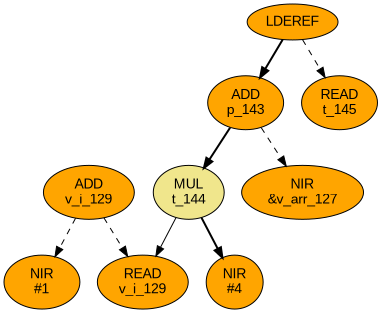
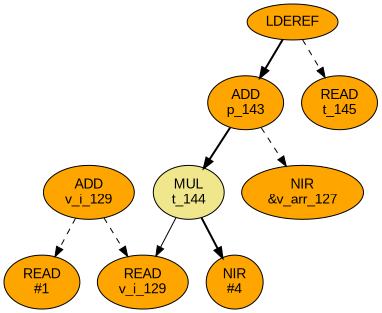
node "NIR #1": label "NIR #1" -> "READ #1"
